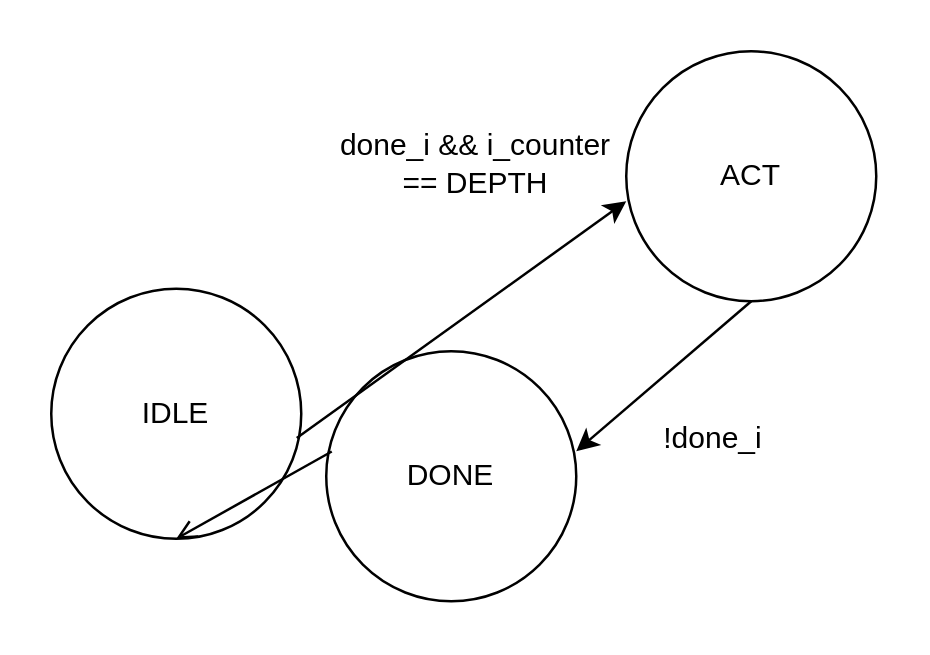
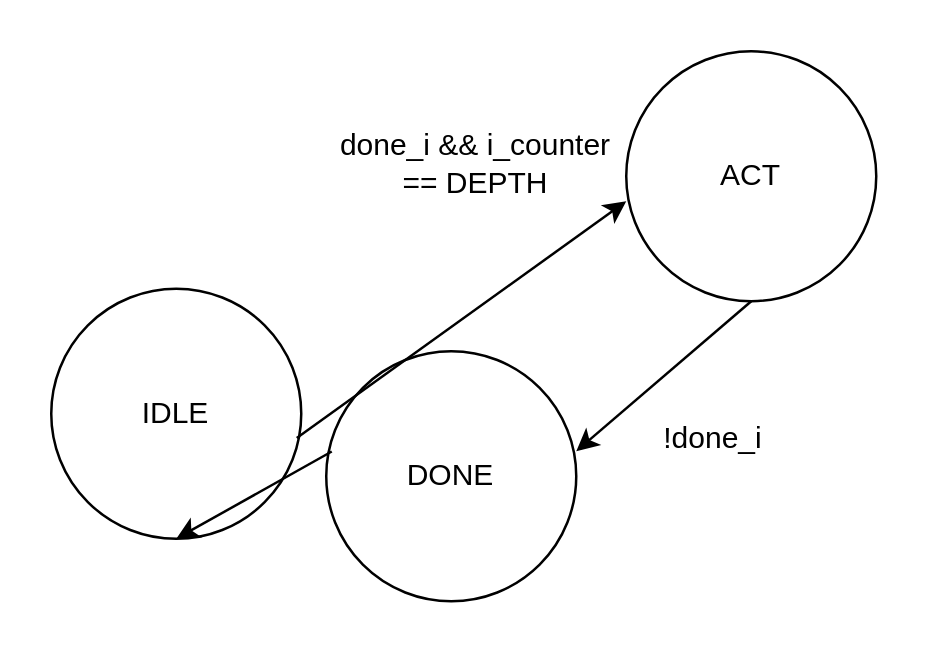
edge "DONE" -> "IDLE": arrowhead open -> classic
